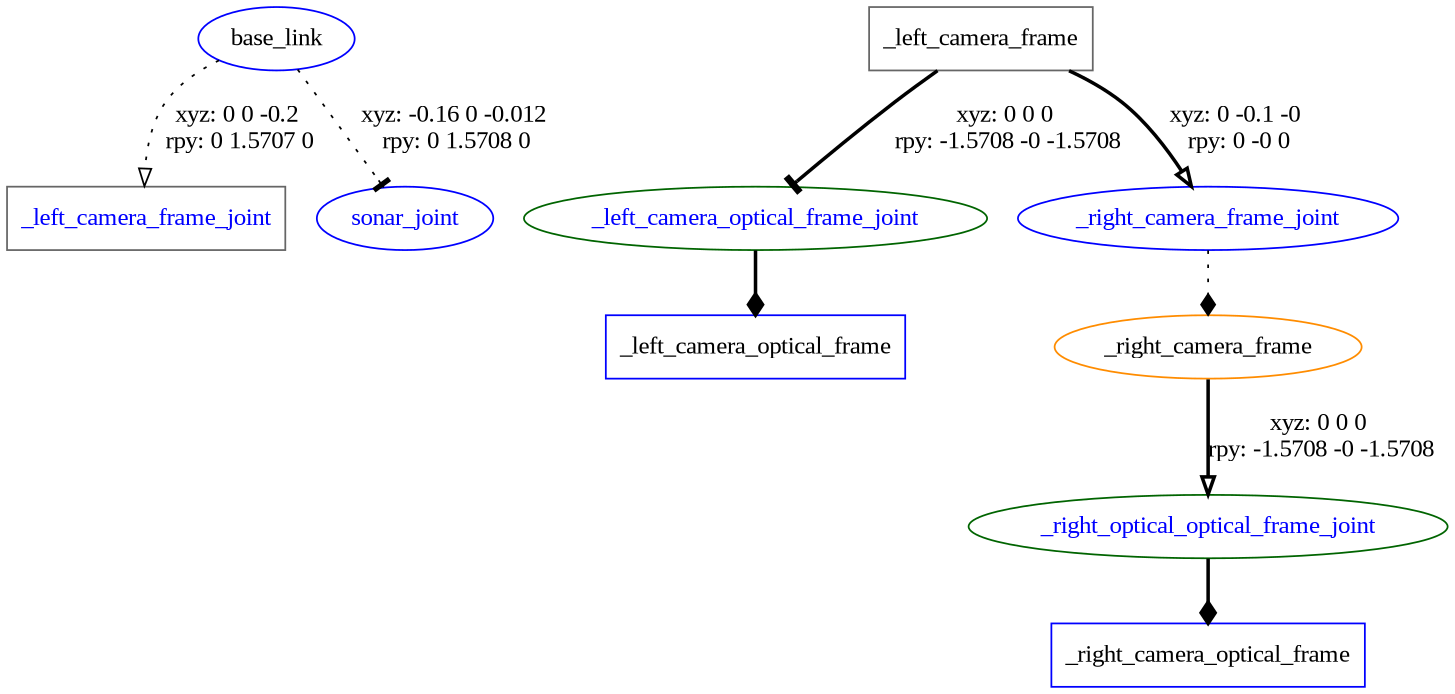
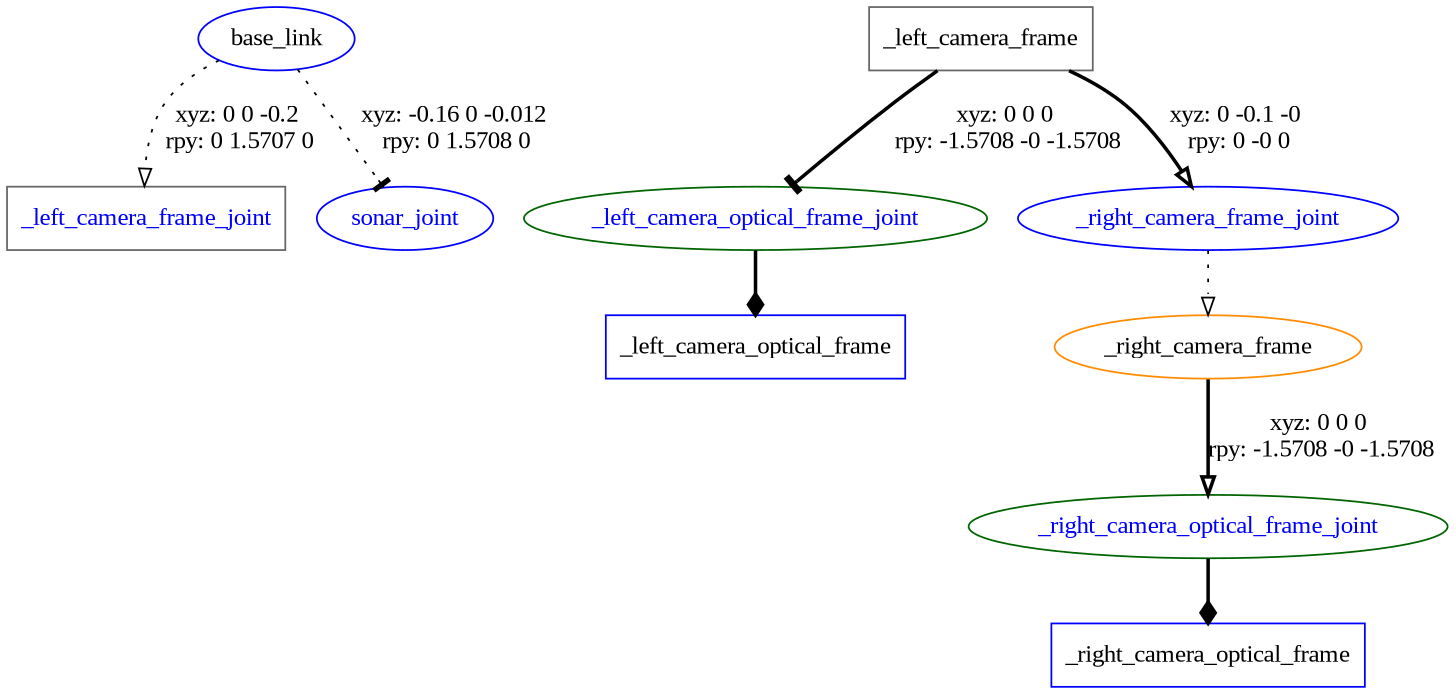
edge "_right_camera_frame_joint" -> "_right_camera_frame": arrowhead diamond -> onormal
node "_right_optical_optical_frame_joint": label "_right_optical_optical_frame_joint" -> "_right_camera_optical_frame_joint"
